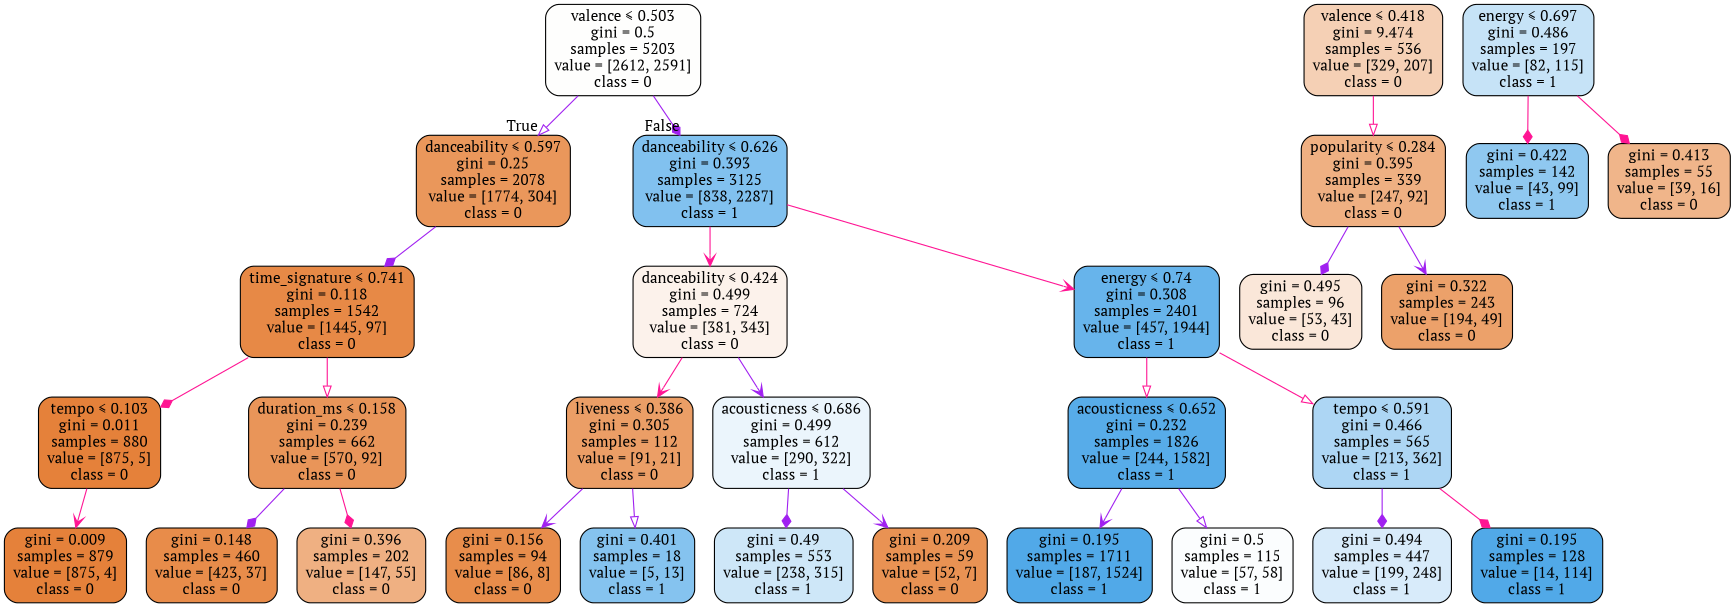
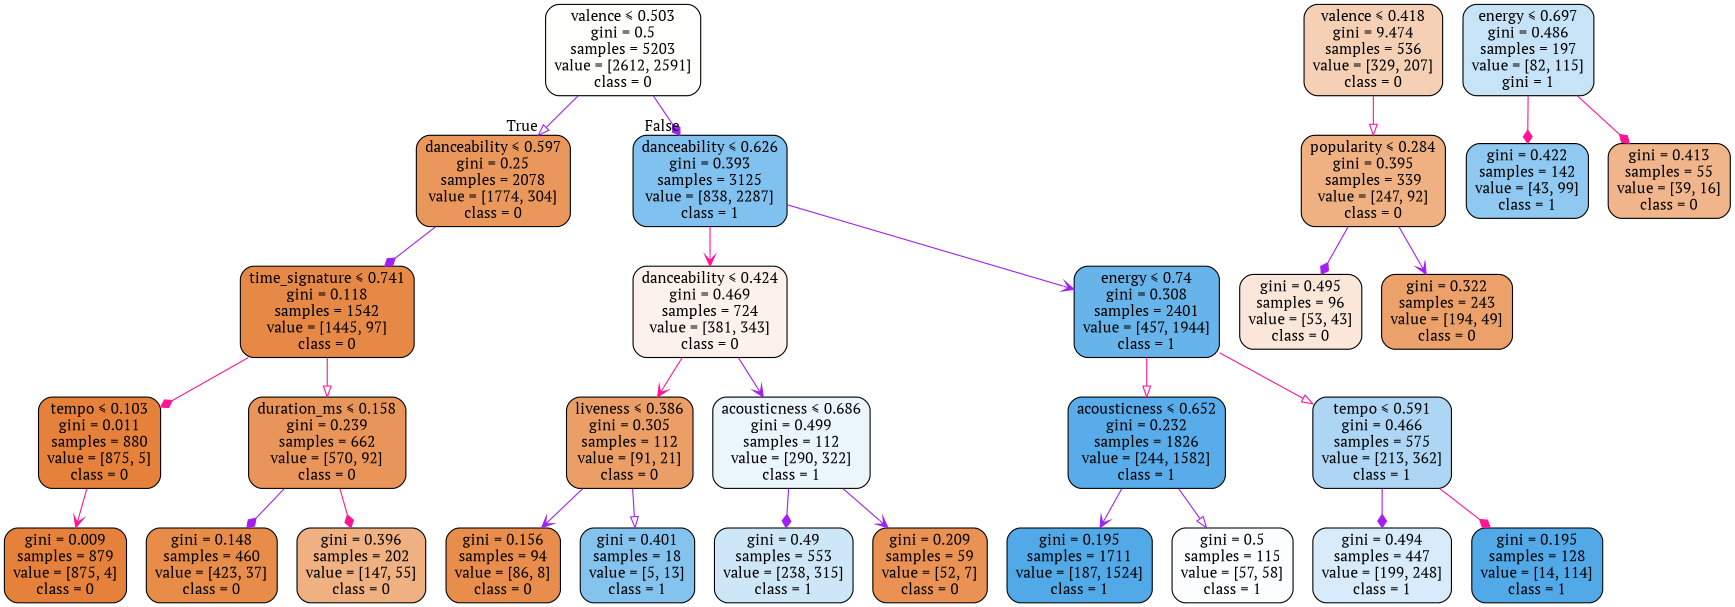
node "energy ≤ 0.697": text "class = 1" -> "gini = 1"
edge "danceability ≤ 0.626" -> "energy ≤ 0.74": color deeppink -> purple
node "danceability ≤ 0.424": text "gini = 0.499" -> "gini = 0.469"
node "acousticness ≤ 0.686": text "samples = 612" -> "samples = 112"
node "tempo ≤ 0.591": text "samples = 565" -> "samples = 575"
